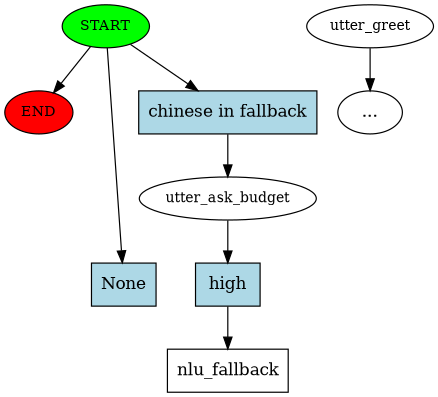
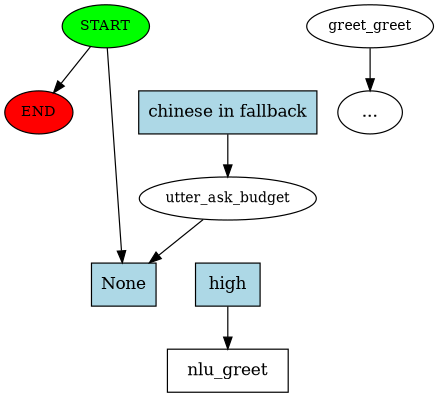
node "utter_greet": label "utter_greet" -> "greet_greet"
edge "START" -> "chinese in fallback": removed
edge "utter_ask_budget" -> "high": now "utter_ask_budget" -> "None"
node "nlu_fallback": label "nlu_fallback" -> "nlu_greet"
